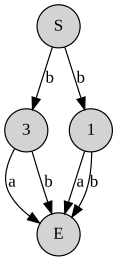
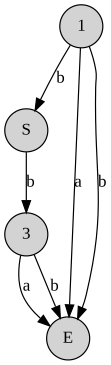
edge "S" -> "1": reversed
